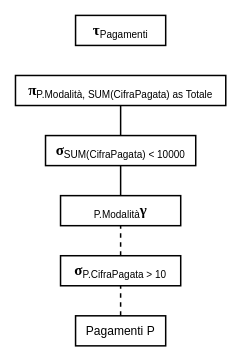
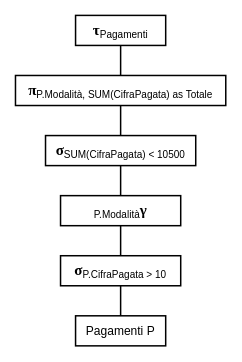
edge "τPagamenti" -- "πP.Modalità, SUM(CifraPagata) as Totale": added
node "σSUM(CifraPagata) < 10000": label "σSUM(CifraPagata) < 10000" -> "σSUM(CifraPagata) < 10500"
edge "P.Modalitàγ" -- "σP.CifraPagata > 10": style dashed -> solid
edge "σP.CifraPagata > 10" -- "Pagamenti P": style dashed -> solid
